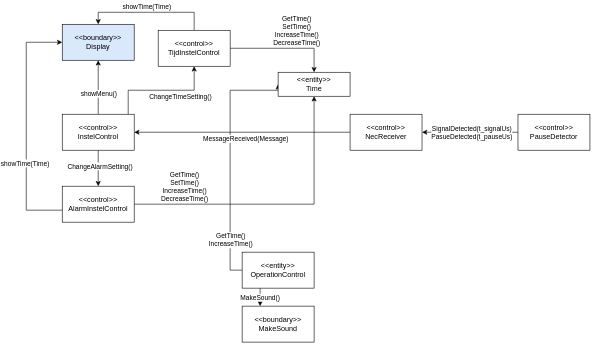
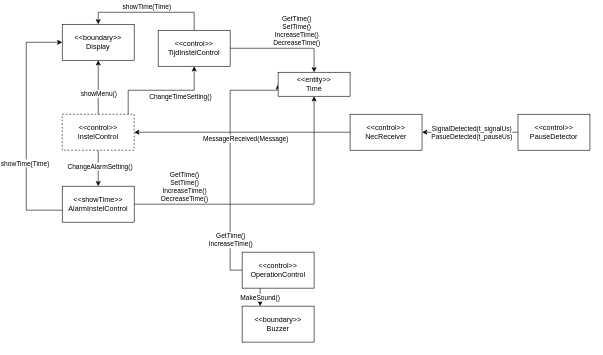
node "<<boundary>> Display": fillcolor #dae8fc -> #ffffff
node "<<control>> InstelControl": style solid -> dashed
node "<<control>> AlarmInstelControl": label "<<control>> AlarmInstelControl" -> "<<showTime>> AlarmInstelControl"
node "<<entity>> OperationControl": label "<<entity>> OperationControl" -> "<<control>> OperationControl"
node "<<boundary>> MakeSound": label "<<boundary>> MakeSound" -> "<<boundary>> Buzzer"
